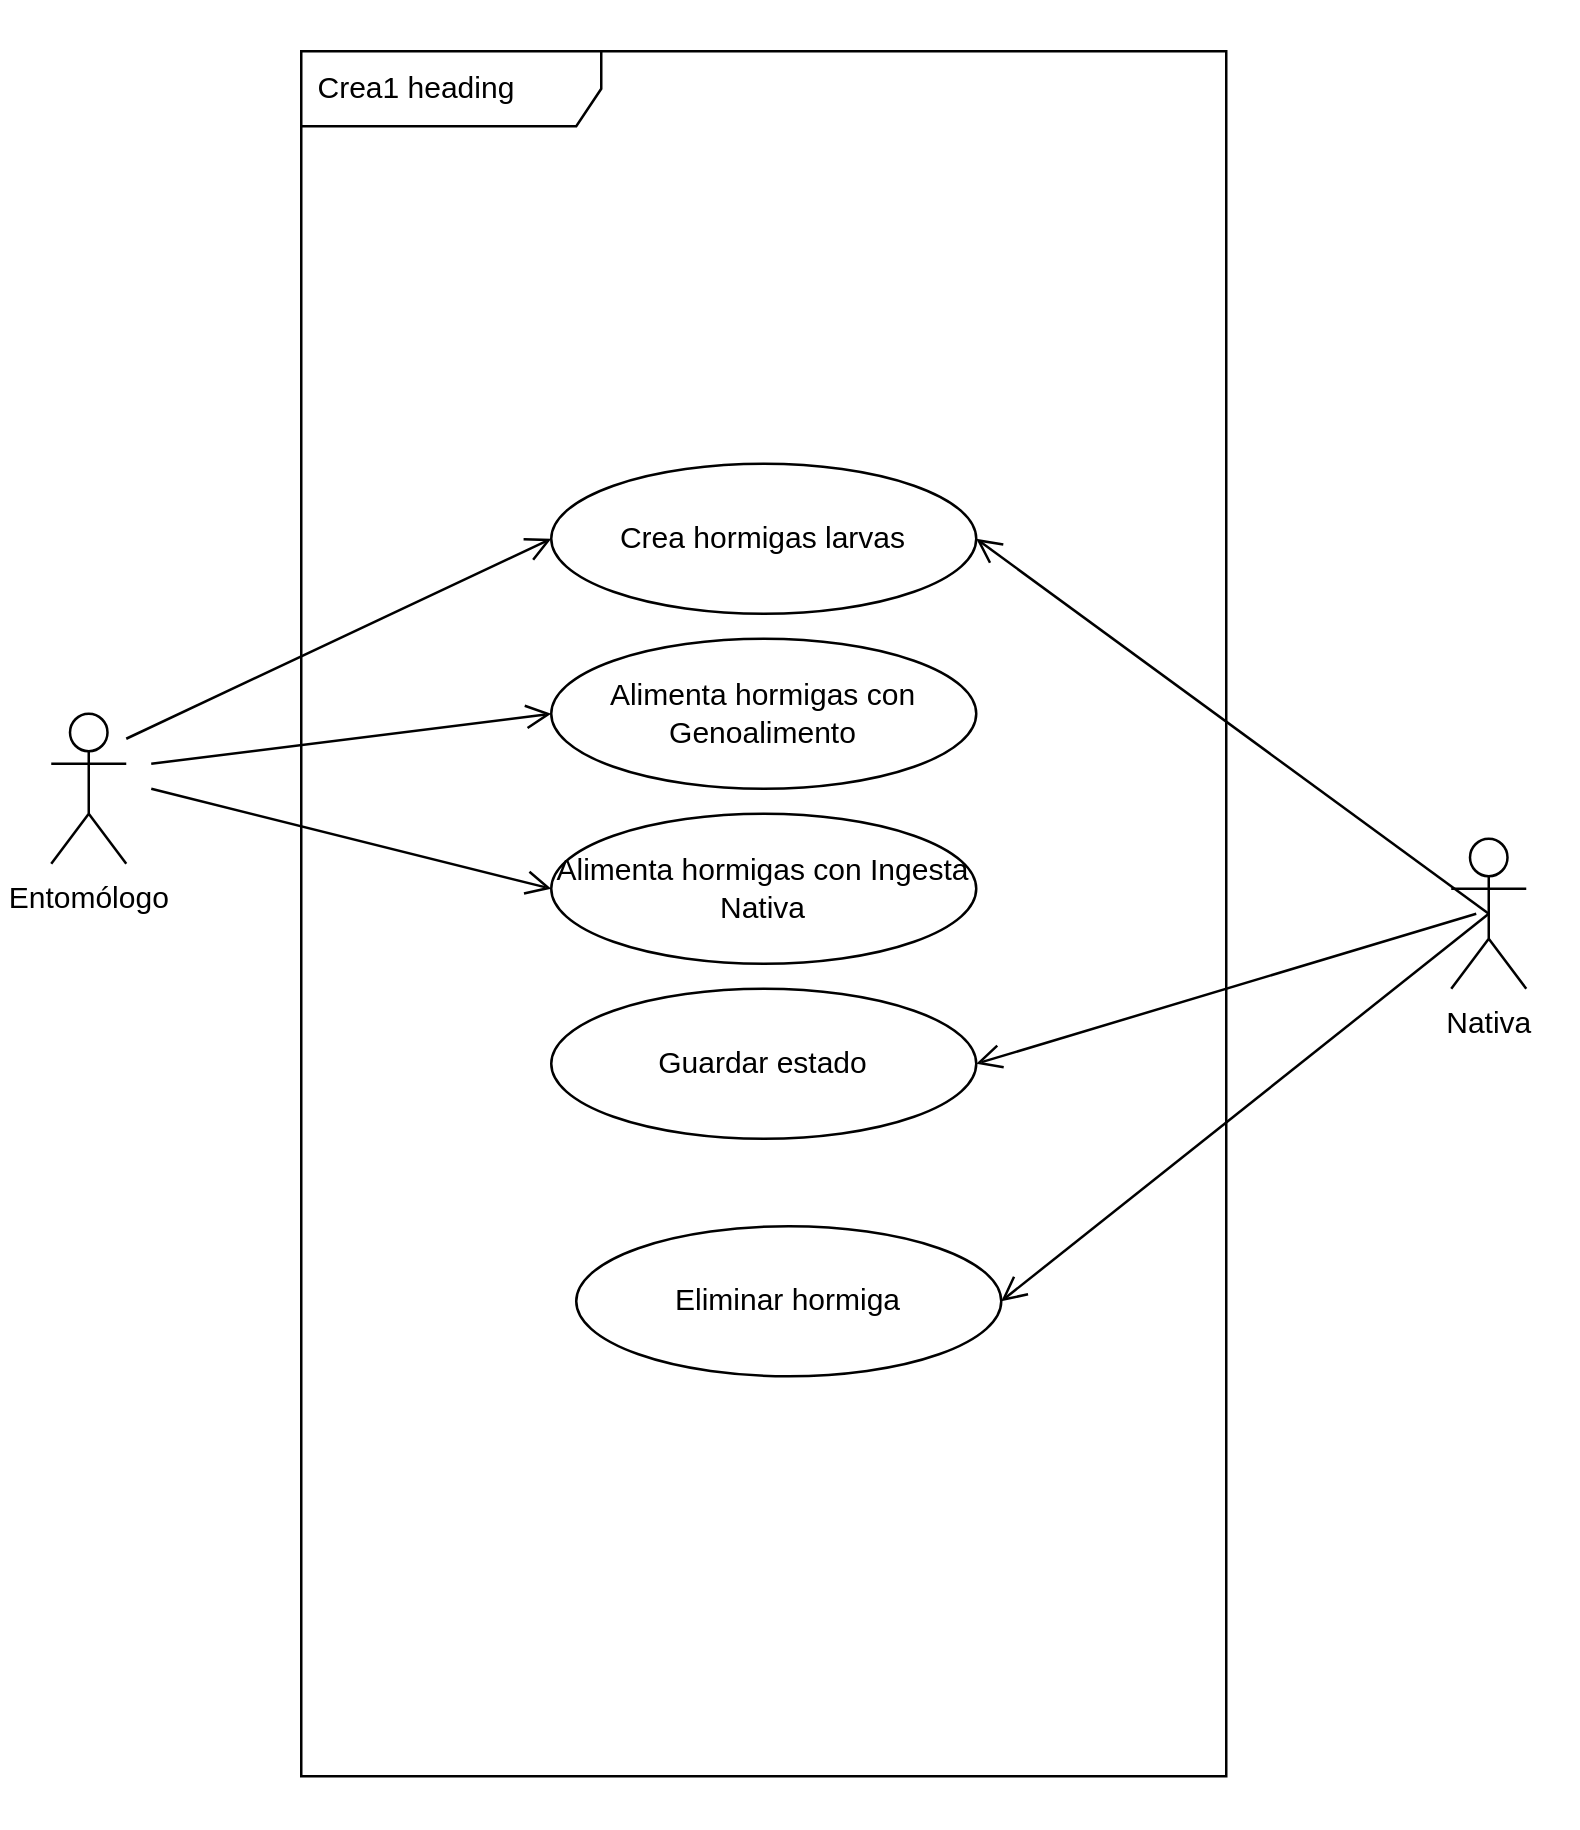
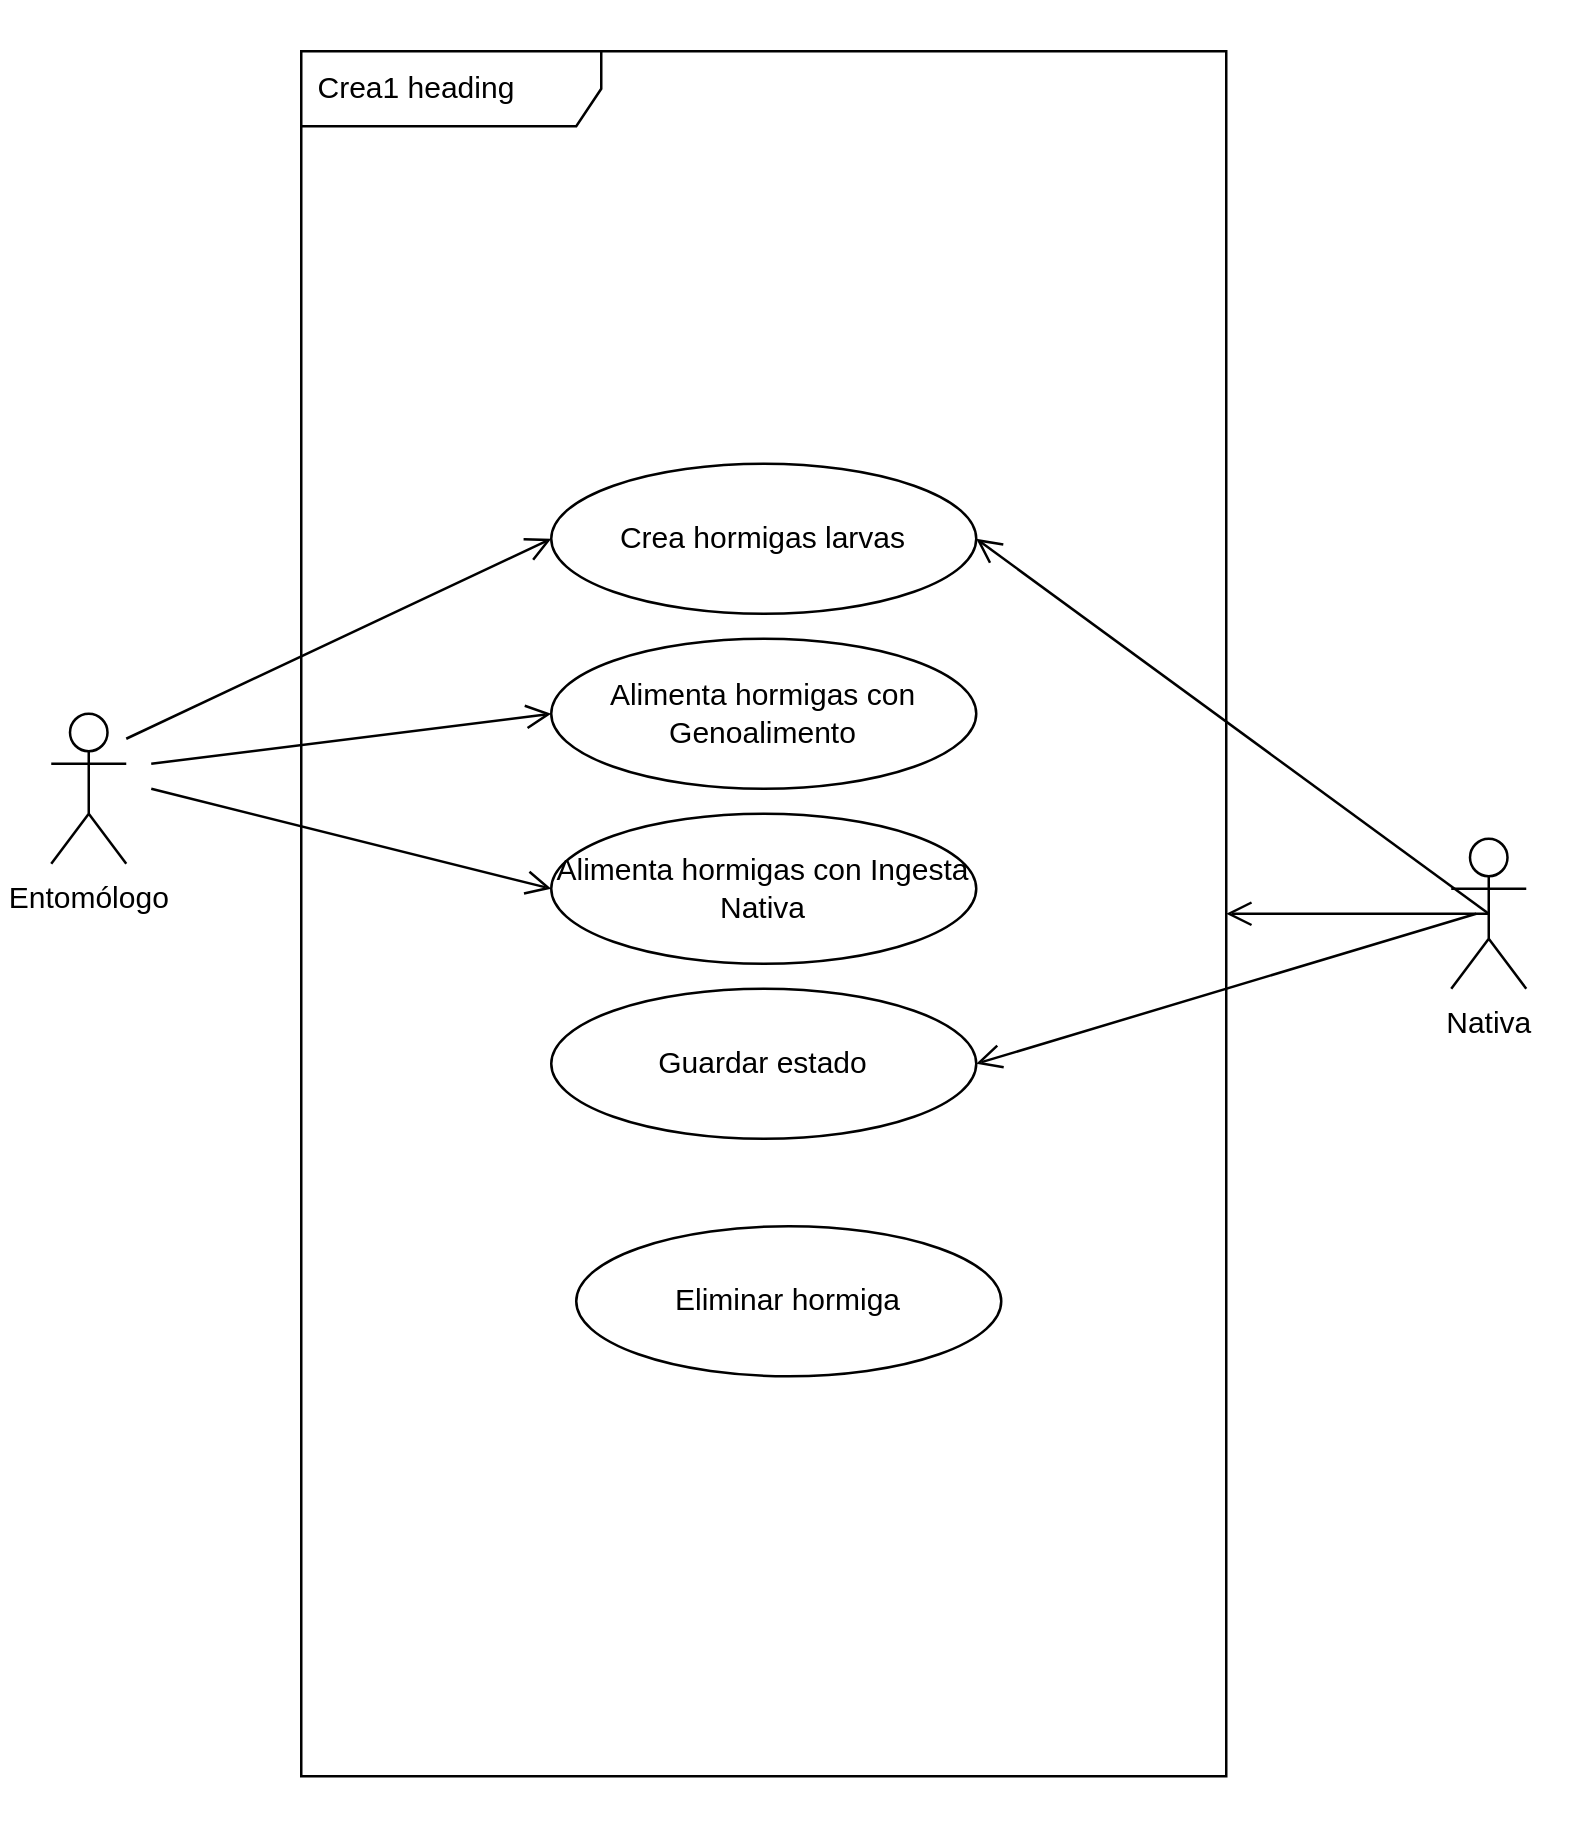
edge "Nativa" -> "Eliminar hormiga": now "Nativa" -> "Crea1 heading"
